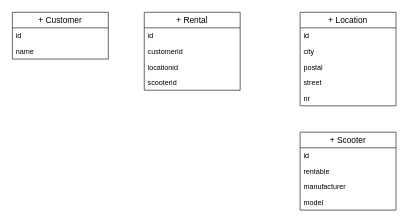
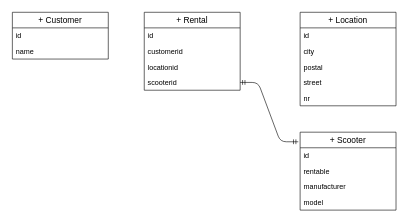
edge "scooterid" -- "+ Scooter": added
